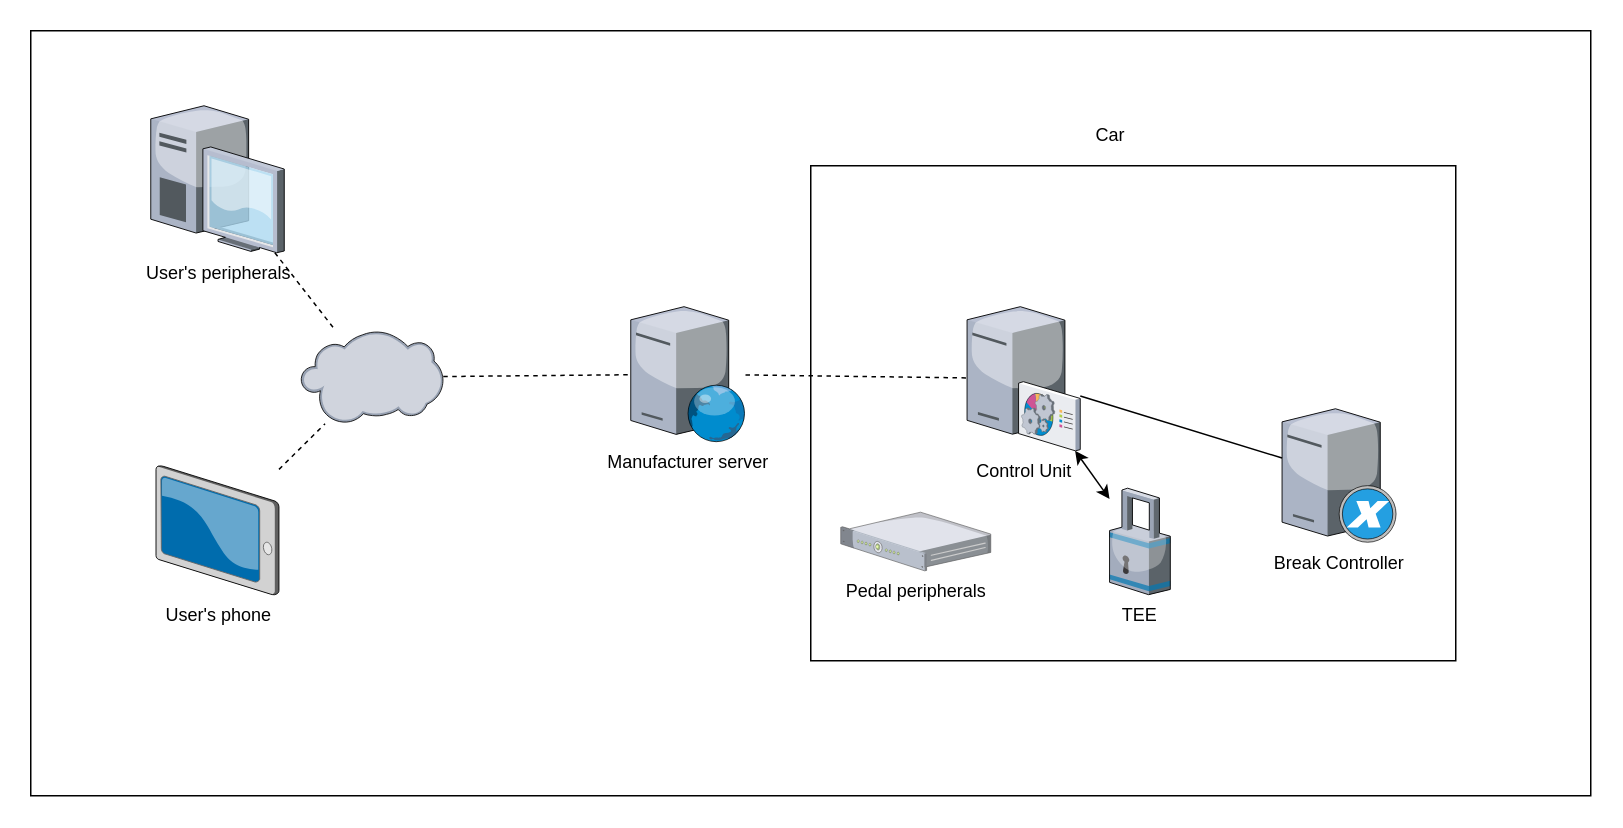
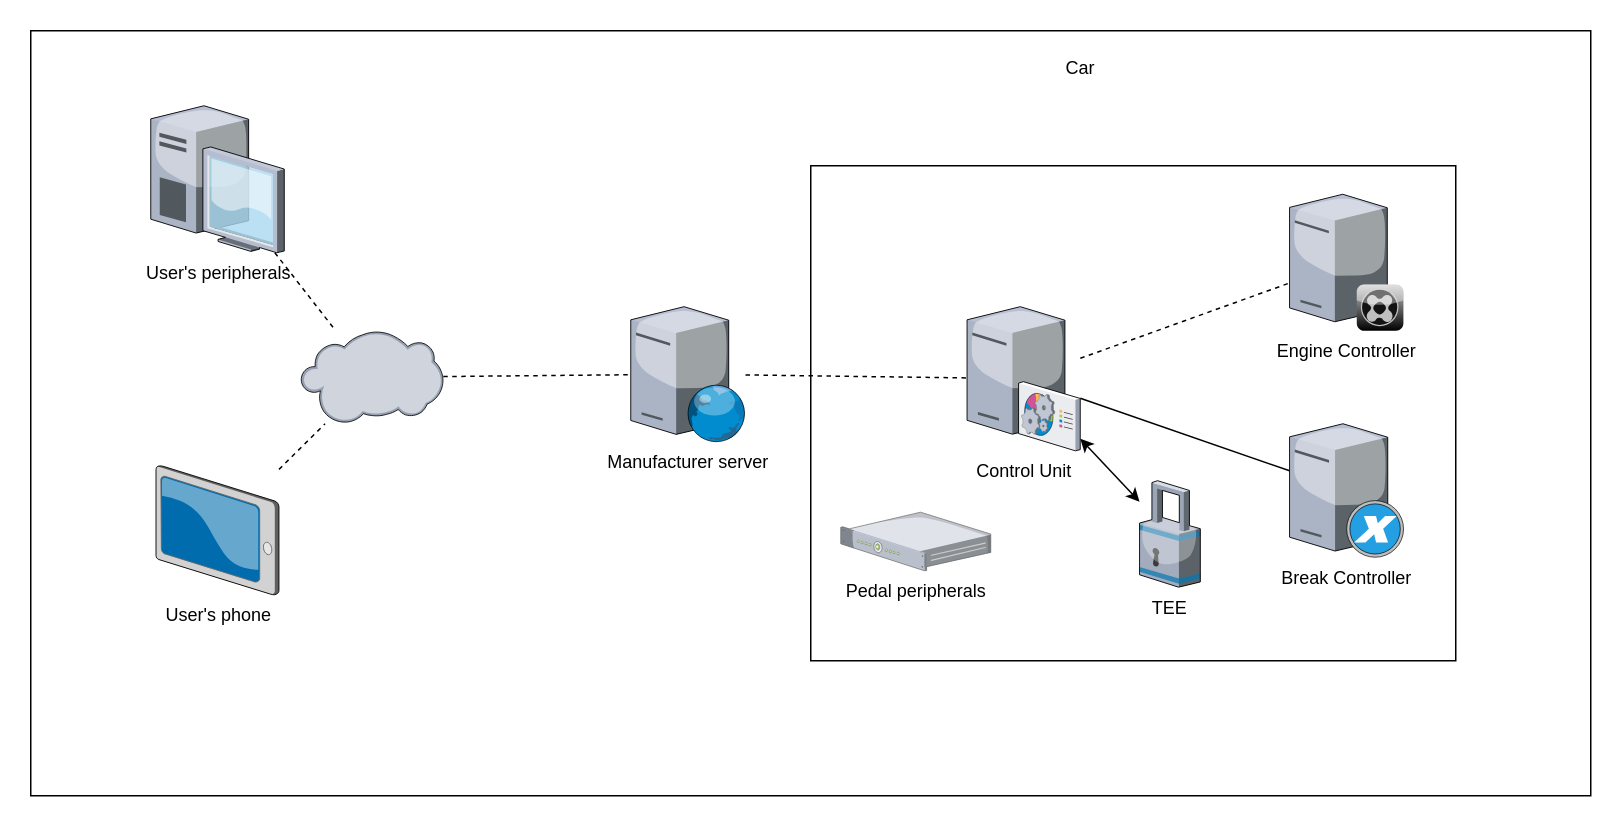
node "Car": moved (1110, 136) -> (1080, 68)
node "Engine Controller": added
edge "Engine Controller" -- "Control Unit": added
node "Break Controller": moved (1339, 476) -> (1347, 491)
node "TEE": moved (1140, 541) -> (1170, 534)
